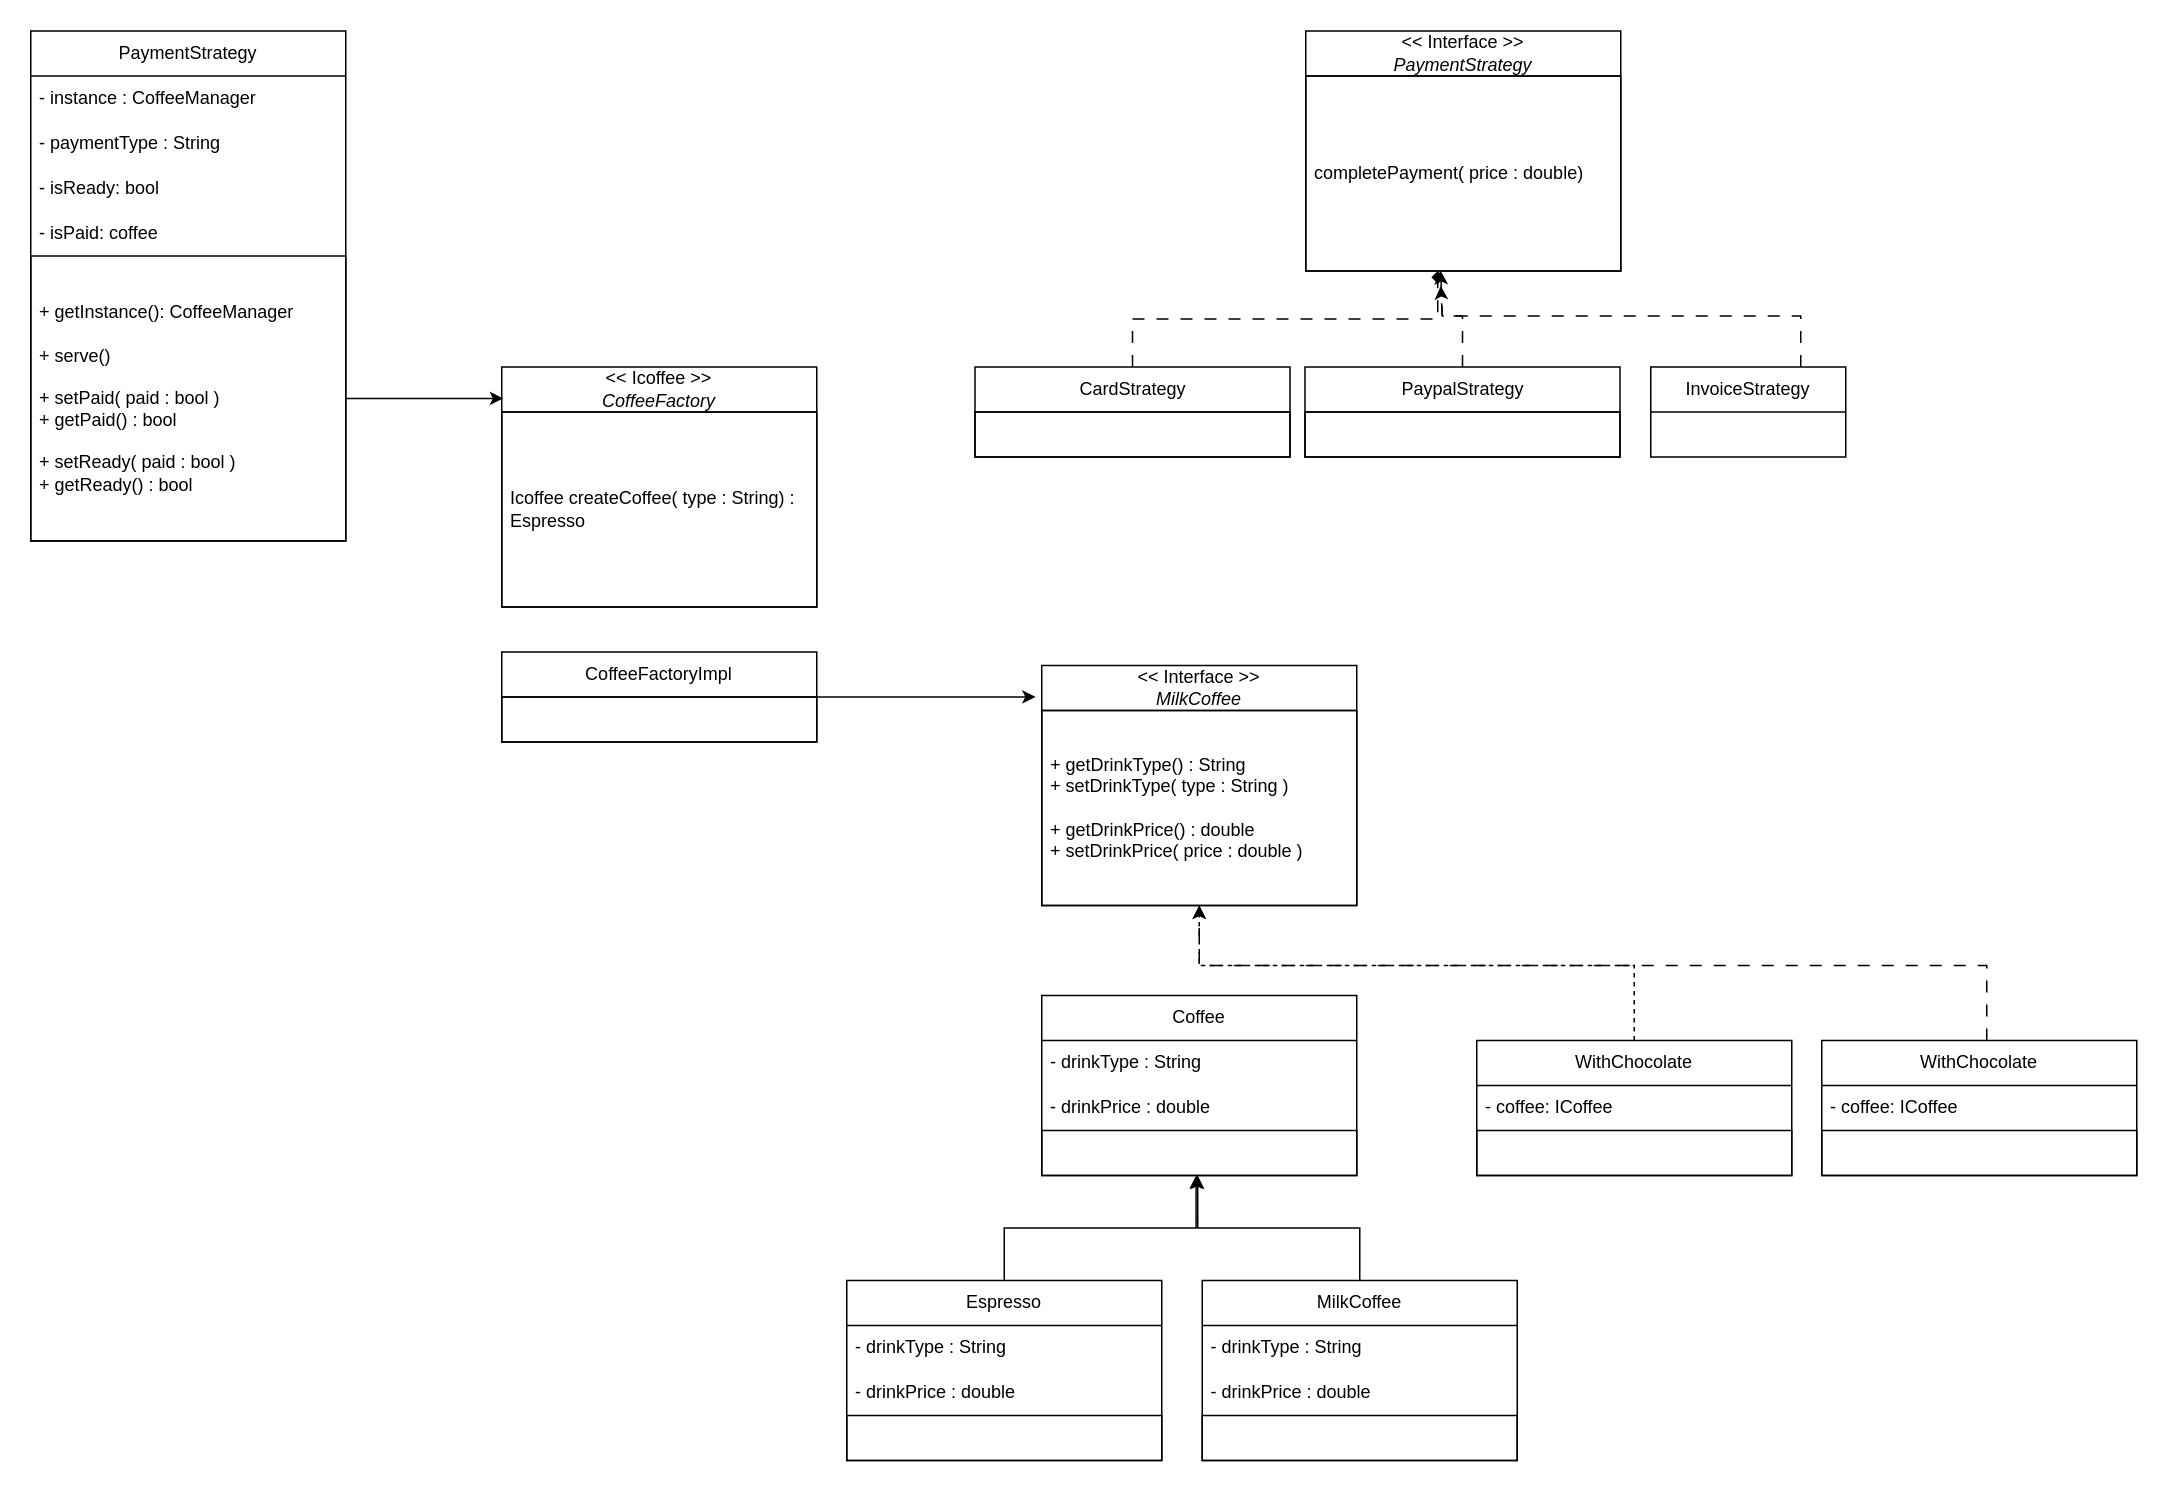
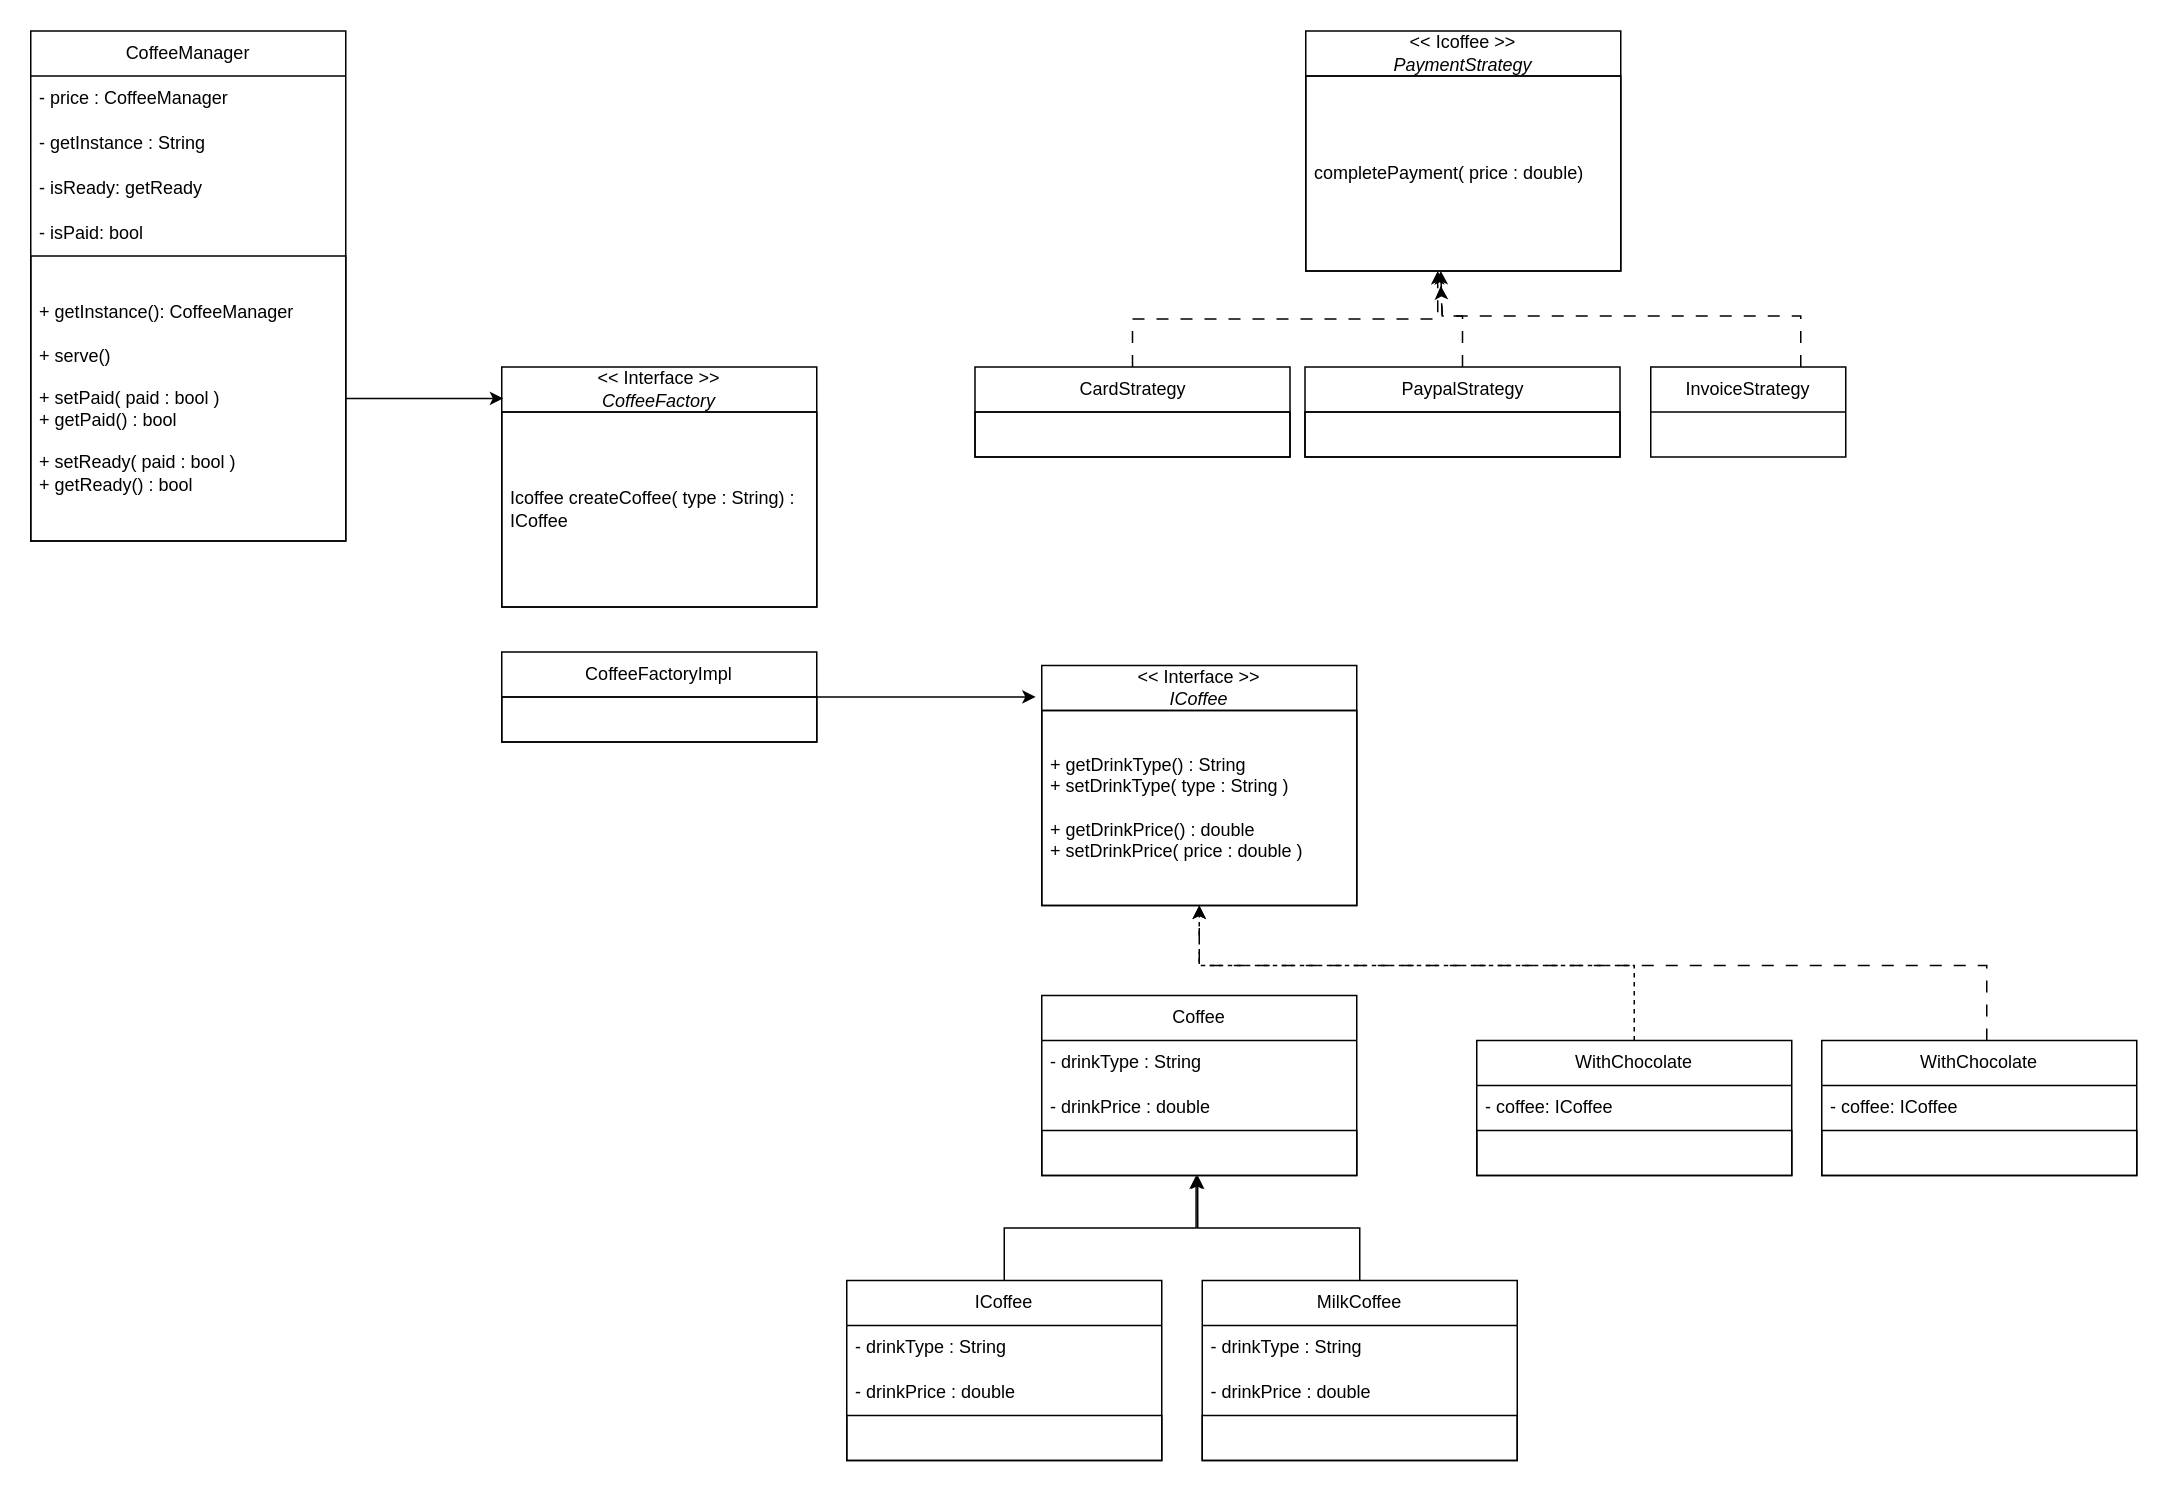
node "PaymentStrategy": label "PaymentStrategy" -> "CoffeeManager"
node "<< Interface >> PaymentStrategy": label "<< Interface >> PaymentStrategy" -> "<< Icoffee >> PaymentStrategy"
node "- instance : CoffeeManager": label "- instance : CoffeeManager" -> "- price : CoffeeManager"
node "- paymentType : String": label "- paymentType : String" -> "- getInstance : String"
node "- isReady: bool": label "- isReady: bool" -> "- isReady: getReady"
node "- isPaid: coffee": label "- isPaid: coffee" -> "- isPaid: bool"
edge "CardStrategy" -> "completePayment( price : double)": arrowhead diamond -> classic
node "<< Icoffee >> CoffeeFactory": label "<< Icoffee >> CoffeeFactory" -> "<< Interface >> CoffeeFactory"
node "Icoffee createCoffee( type : String) : Espresso": label "Icoffee createCoffee( type : String) : Espresso" -> "Icoffee createCoffee( type : String) : ICoffee"
node "<< Interface >> MilkCoffee": label "<< Interface >> MilkCoffee" -> "<< Interface >> ICoffee"
node "Espresso": label "Espresso" -> "ICoffee"
